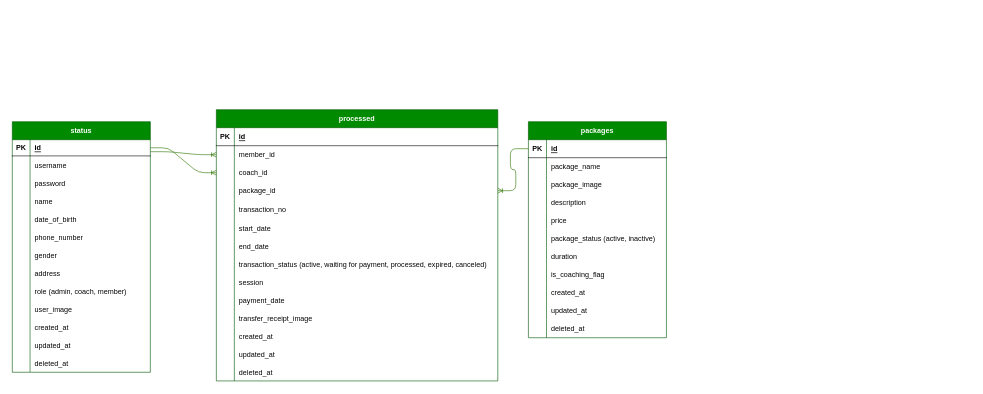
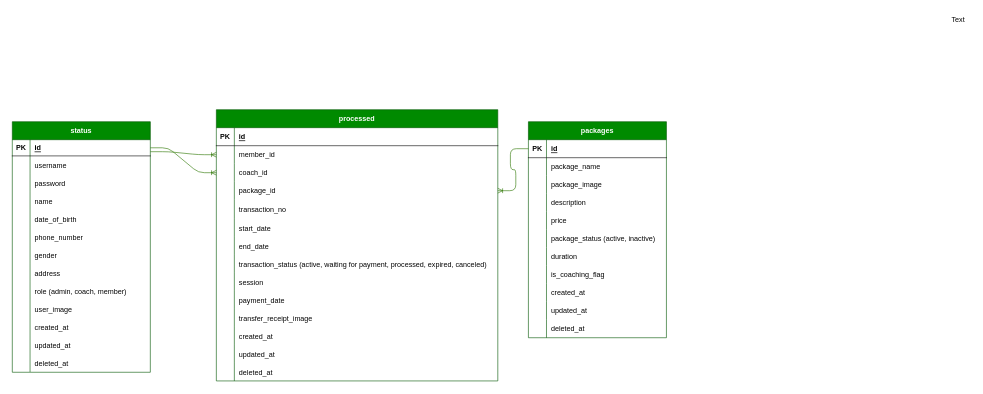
node "Text": added
